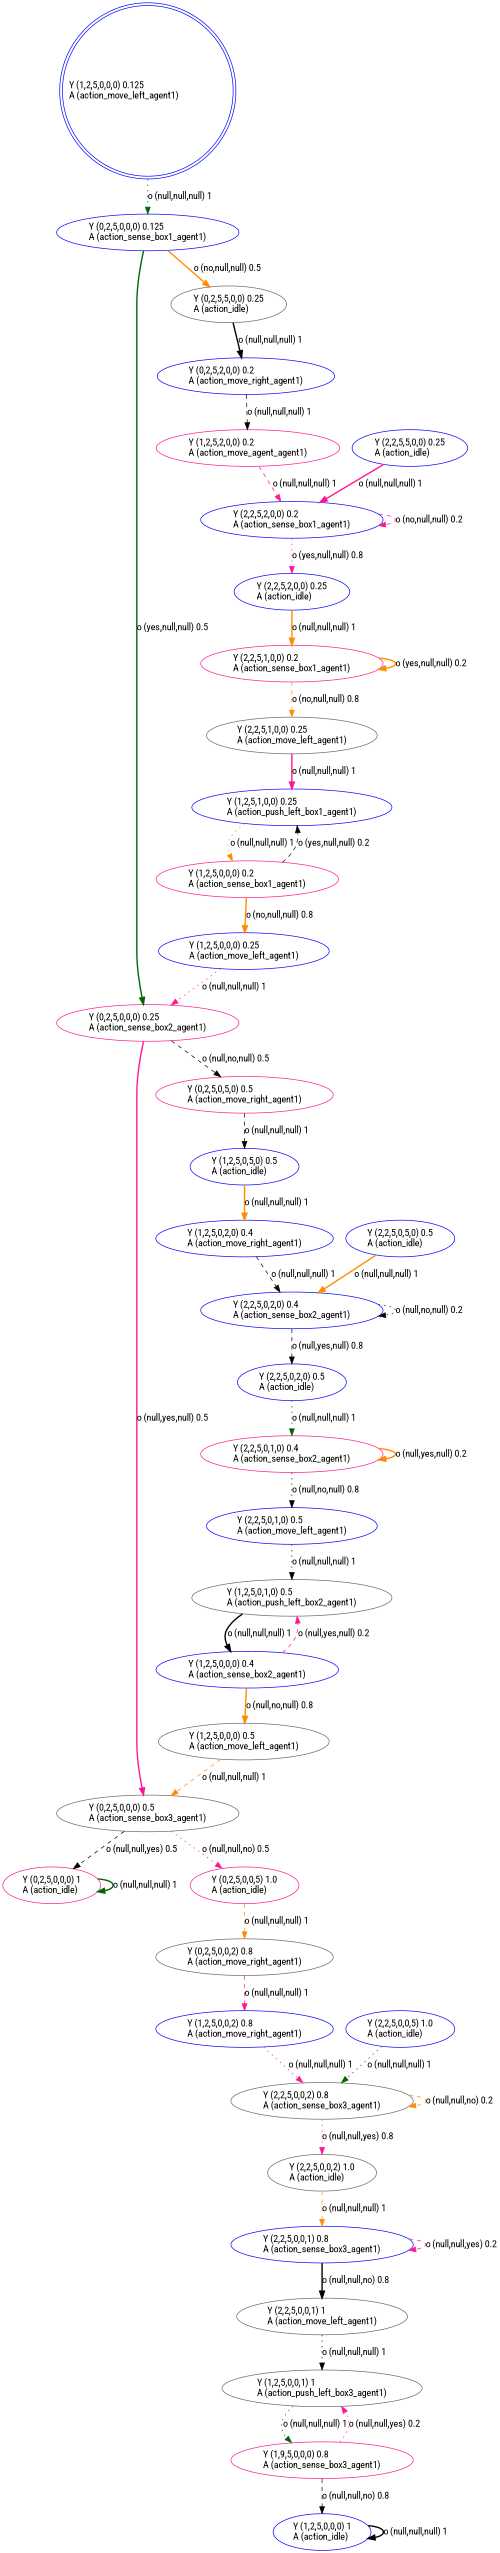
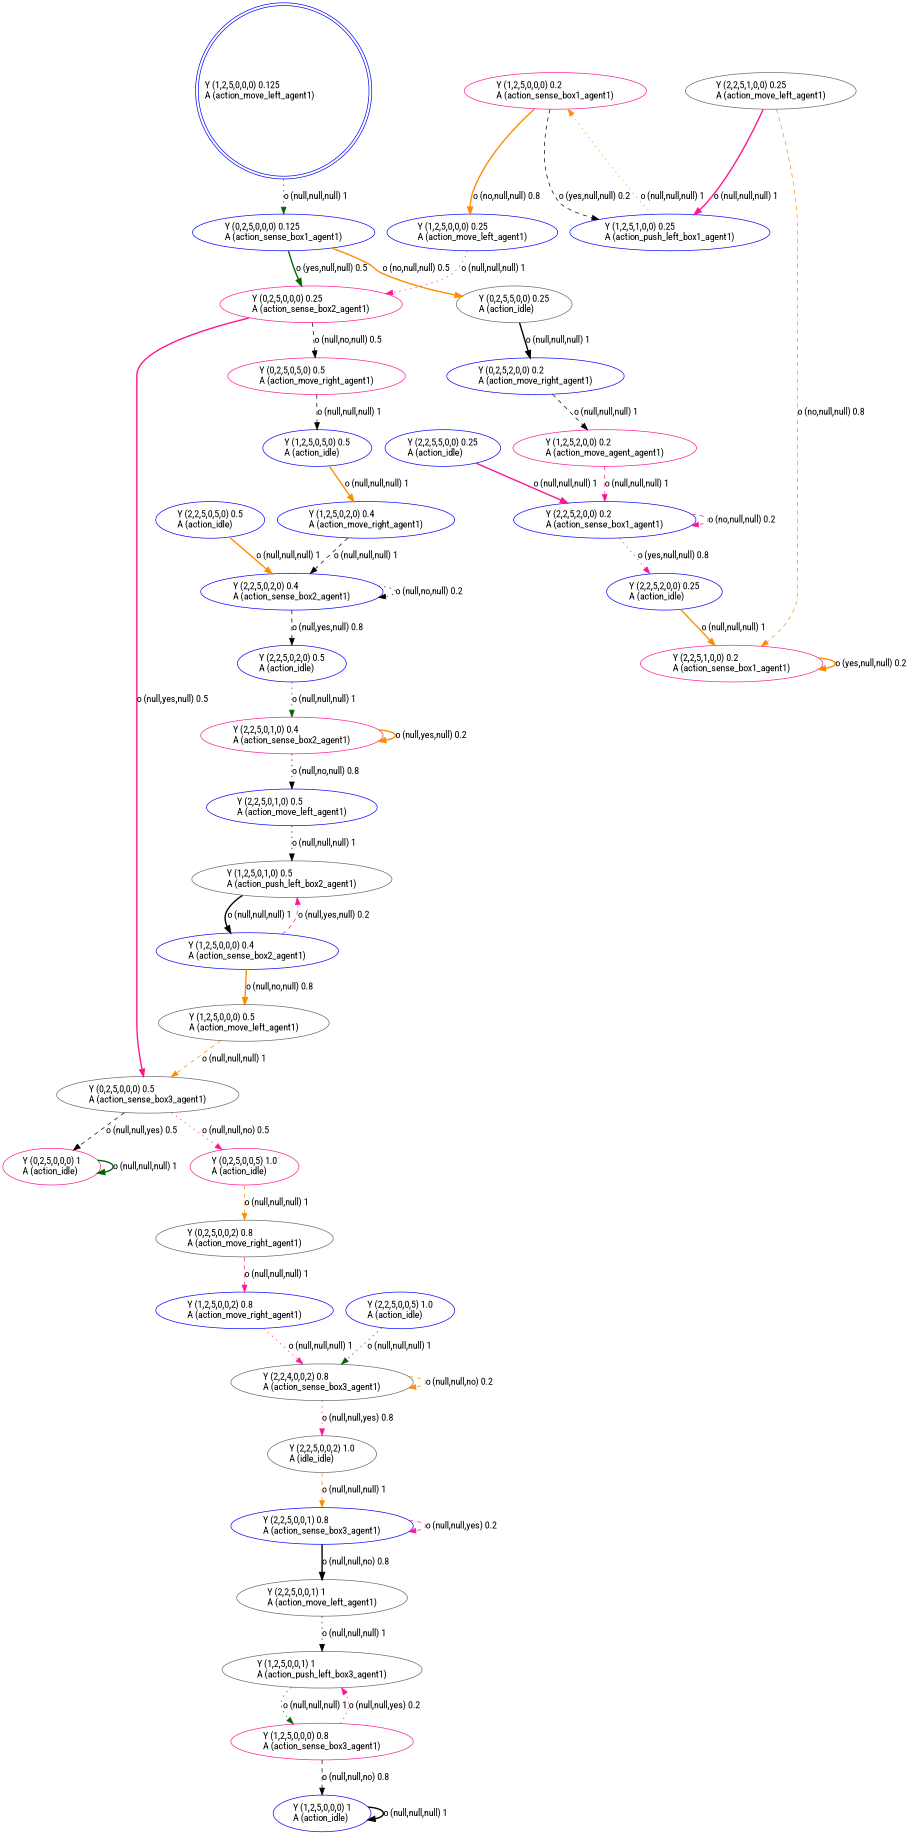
edge "Y (2,2,5,1,0,0) 0.2 A (action_sense_box1_agent1)" -> "Y (2,2,5,1,0,0) 0.25 A (action_move_left_agent1)": reversed
node "Y (2,2,5,0,0,2) 0.8 A (action_sense_box3_agent1)": label "Y (2,2,5,0,0,2) 0.8 A (action_sense_box3_agent1)" -> "Y (2,2,4,0,0,2) 0.8 A (action_sense_box3_agent1)"
node "Y (2,2,5,0,0,2) 1.0 A (action_idle)": label "Y (2,2,5,0,0,2) 1.0 A (action_idle)" -> "Y (2,2,5,0,0,2) 1.0 A (idle_idle)"
node "Y (1,9,5,0,0,0) 0.8 A (action_sense_box3_agent1)": label "Y (1,9,5,0,0,0) 0.8 A (action_sense_box3_agent1)" -> "Y (1,2,5,0,0,0) 0.8 A (action_sense_box3_agent1)"
